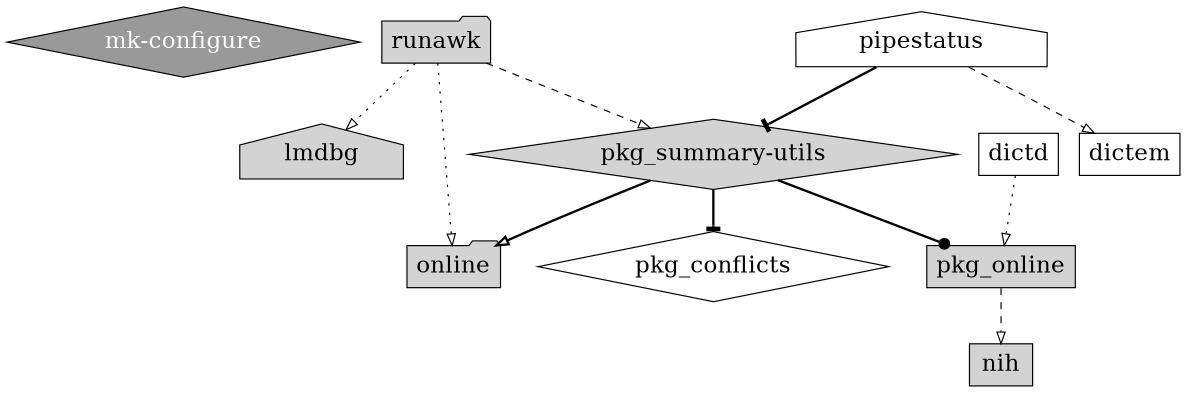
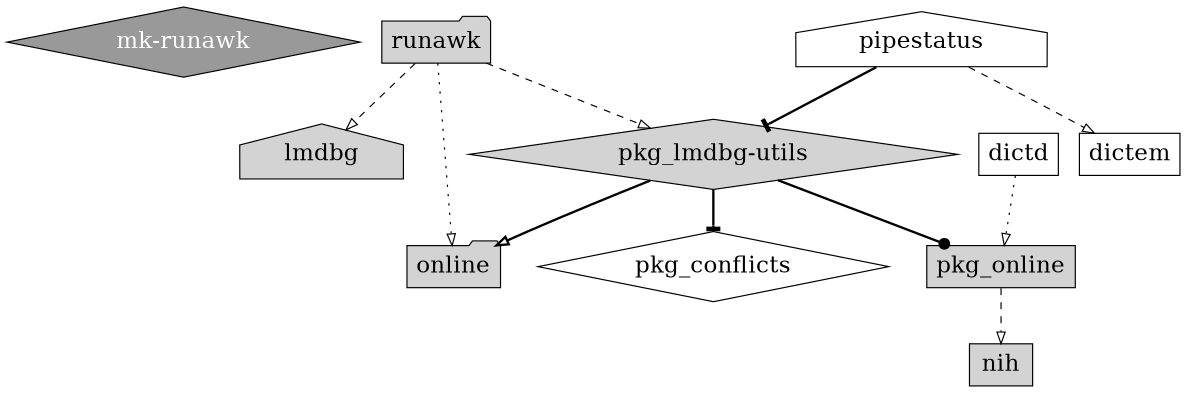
node "mk-configure": label "mk-configure" -> "mk-runawk"
edge "runawk" -> "lmdbg": style dotted -> dashed
node "pkg_summary-utils": label "pkg_summary-utils" -> "pkg_lmdbg-utils"
